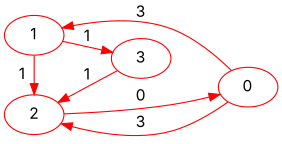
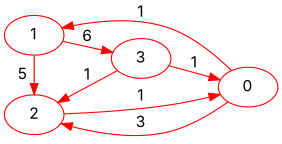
edge "0" -> "1": label "3" -> "1"
edge "1" -> "3": label "1" -> "6"
edge "3" -> "0": added, label "1"
edge "1" -> "2": label "1" -> "5"
edge "2" -> "0": label "0" -> "1"
